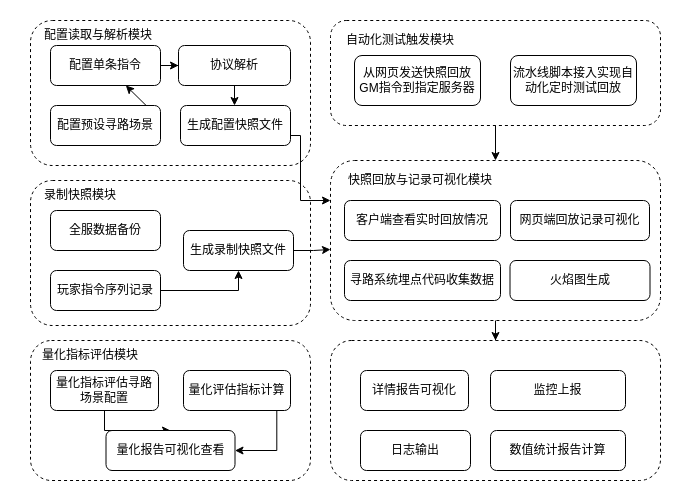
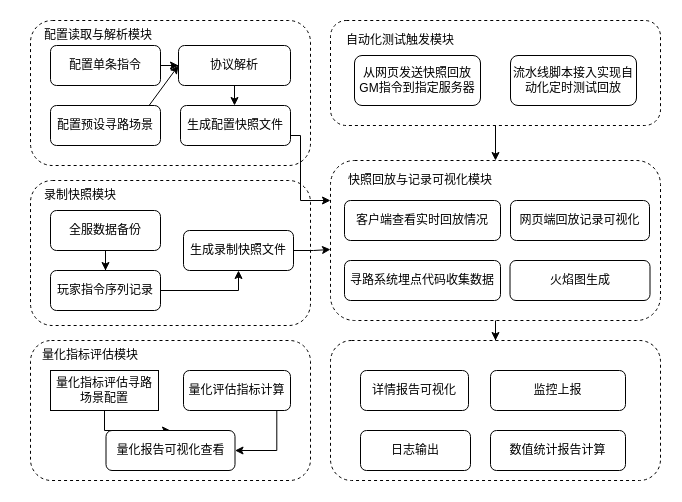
edge "配置预设寻路场景" -> "配置单条指令": now "配置预设寻路场景" -> "协议解析"
edge "全服数据备份" -> "玩家指令序列记录": added
node "量化指标评估寻路场景配置": shape rounded rectangle -> rectangle
